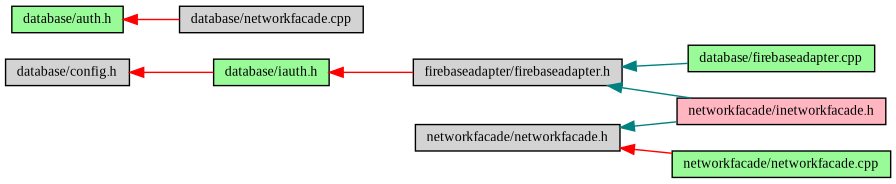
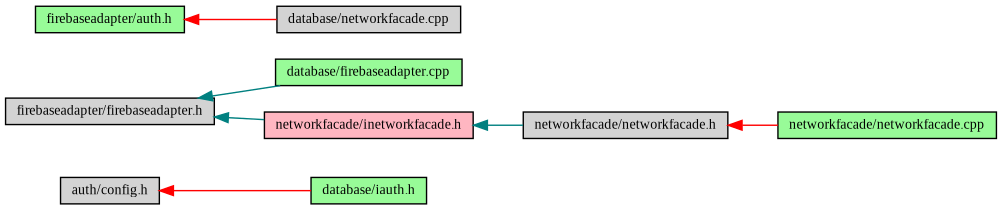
node "database/auth.h": label "database/auth.h" -> "firebaseadapter/auth.h"
node "database/config.h": label "database/config.h" -> "auth/config.h"
edge "firebaseadapter/firebaseadapter.h" -> "database/iauth.h": removed
edge "networkfacade/inetworkfacade.h" -> "networkfacade/networkfacade.h": reversed
